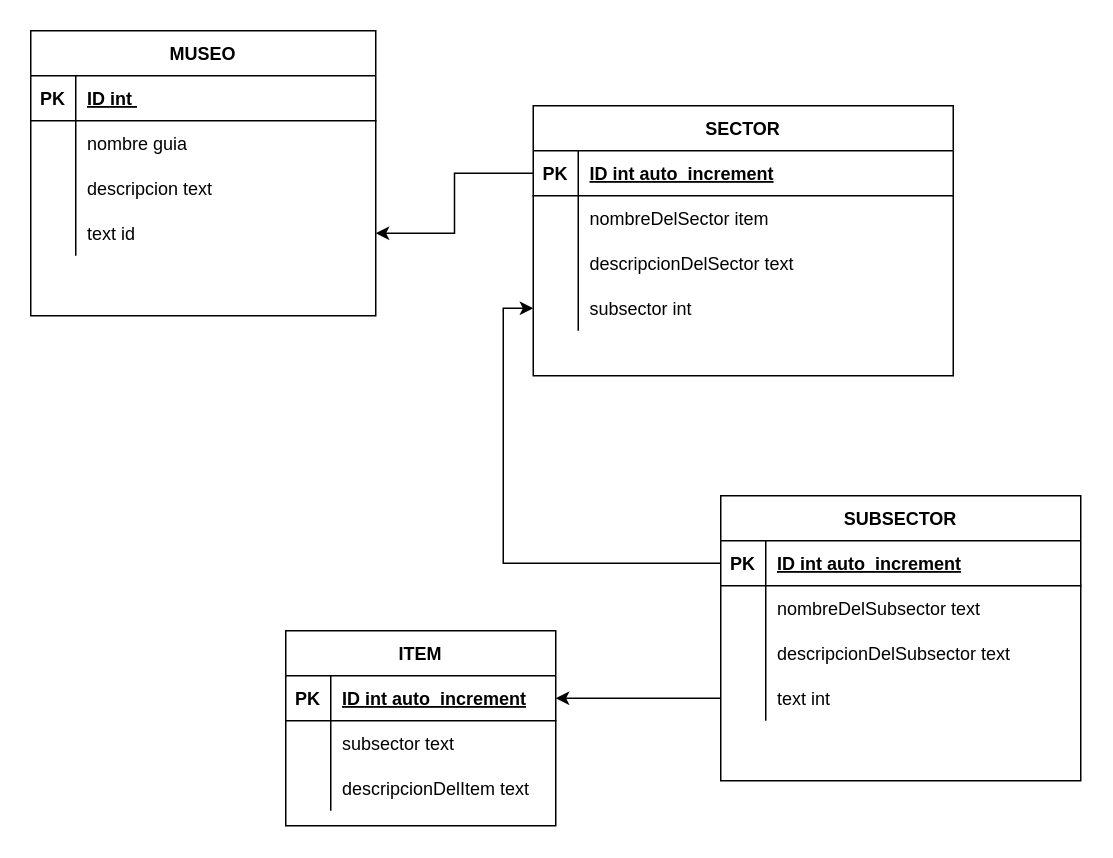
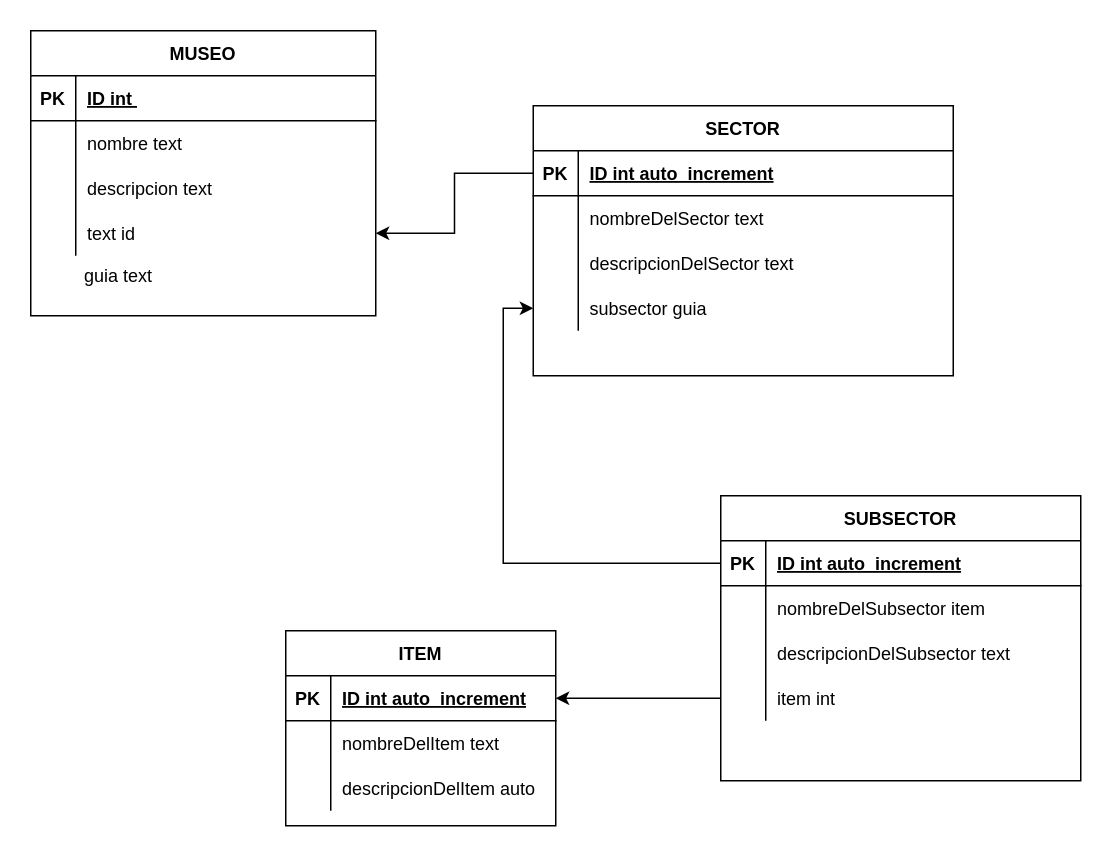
node "nombre guia": label "nombre guia" -> "nombre text"
node "nombreDelSector item": label "nombreDelSector item" -> "nombreDelSector text"
node "guia text": added
node "subsector int": label "subsector int" -> "subsector guia"
node "nombreDelSubsector text": label "nombreDelSubsector text" -> "nombreDelSubsector item"
node "text int": label "text int" -> "item int"
node "subsector text": label "subsector text" -> "nombreDelItem text"
node "descripcionDelItem text": label "descripcionDelItem text" -> "descripcionDelItem auto"
